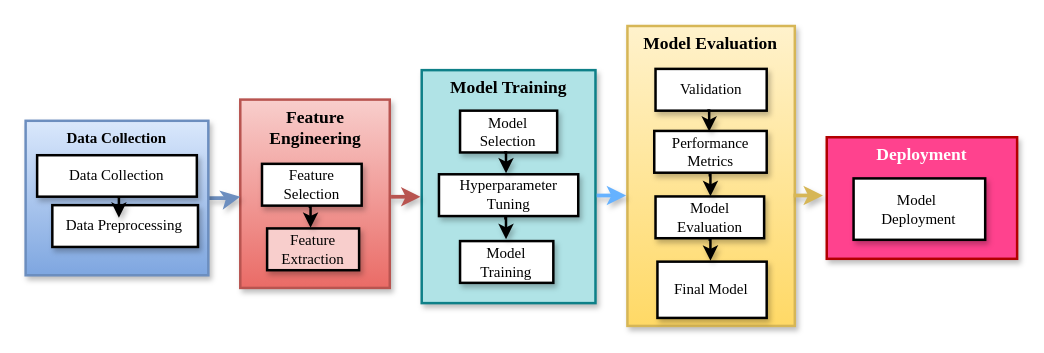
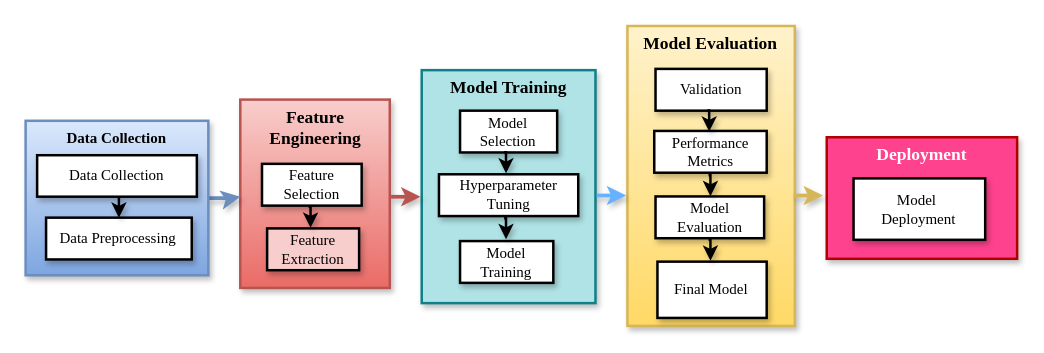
node "Data Preprocessing": moved (125, 226) -> (119, 238)
